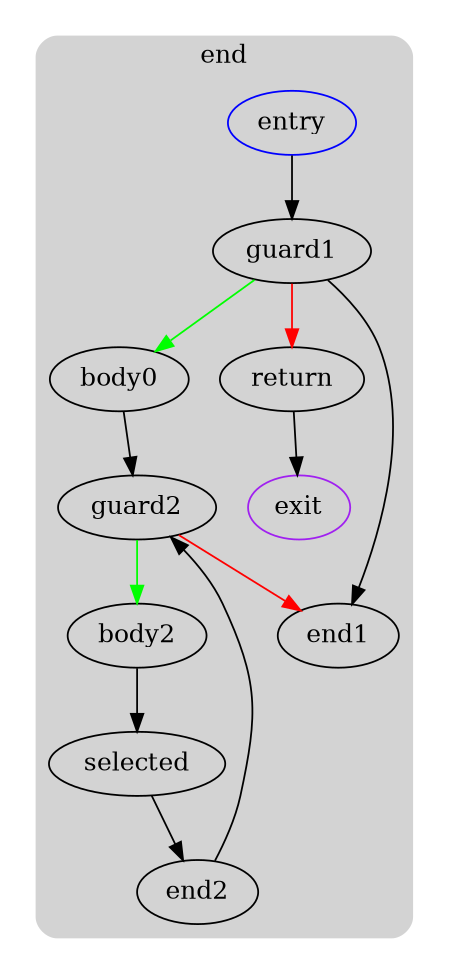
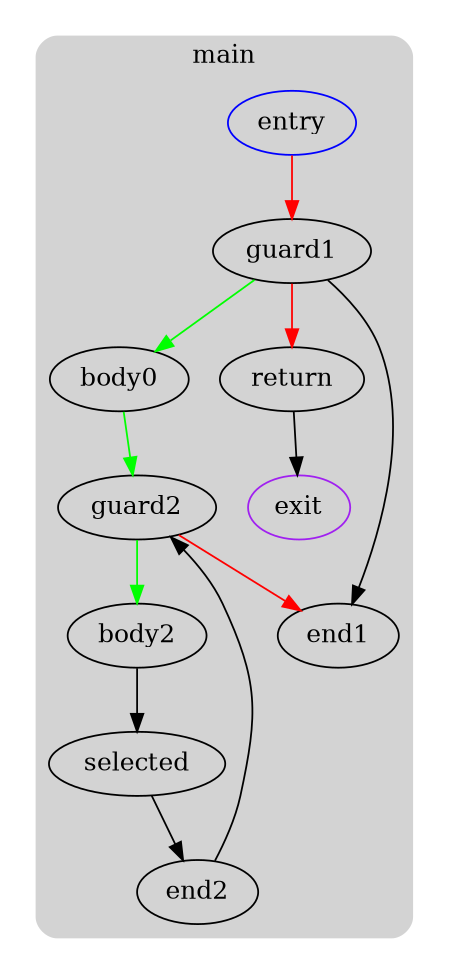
cluster "end": label "end" -> "main"
edge "entry" -> "guard1": color black -> red
edge "body0" -> "guard2": color black -> green
